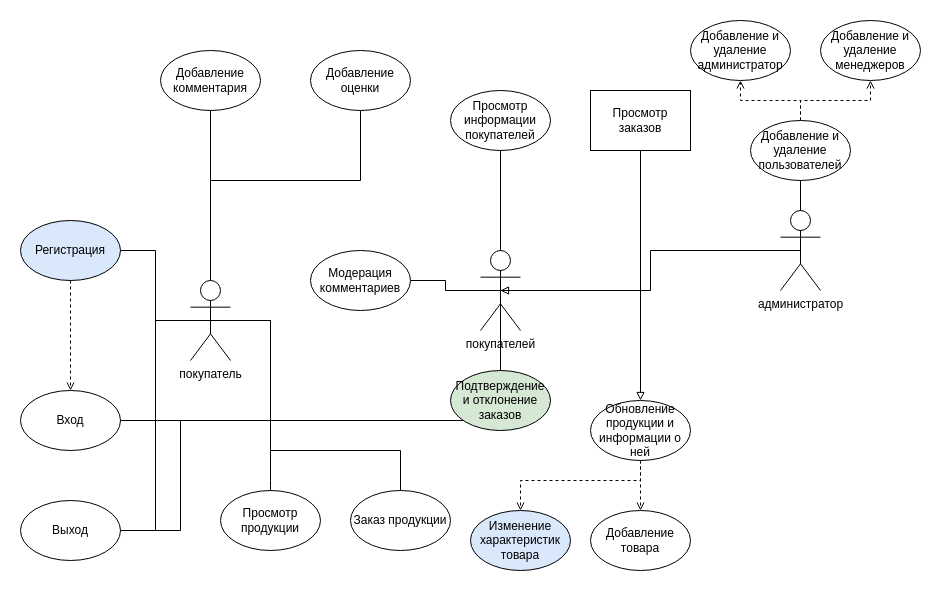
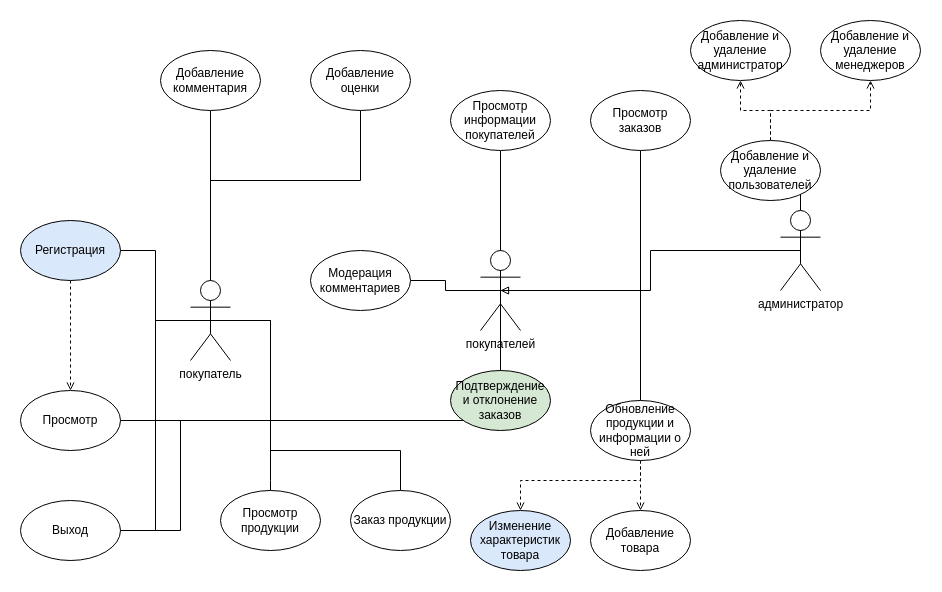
node "Просмотр заказов": shape rectangle -> ellipse
node "Добавление и удаление пользователей": moved (801, 151) -> (771, 171)
edge "покупателей" -> "Обновление продукции и информации о ней": arrowhead block -> none
node "Вход": label "Вход" -> "Просмотр"
